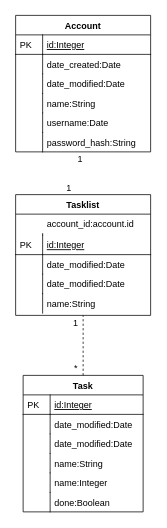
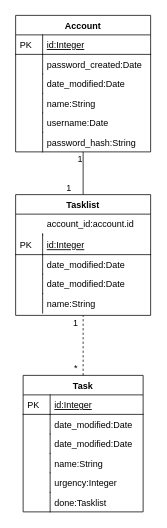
node "date_created:Date": label "date_created:Date" -> "password_created:Date"
edge "Account" -- "Tasklist": added
node "name:Integer": label "name:Integer" -> "urgency:Integer"
node "done:Boolean": label "done:Boolean" -> "done:Tasklist"
